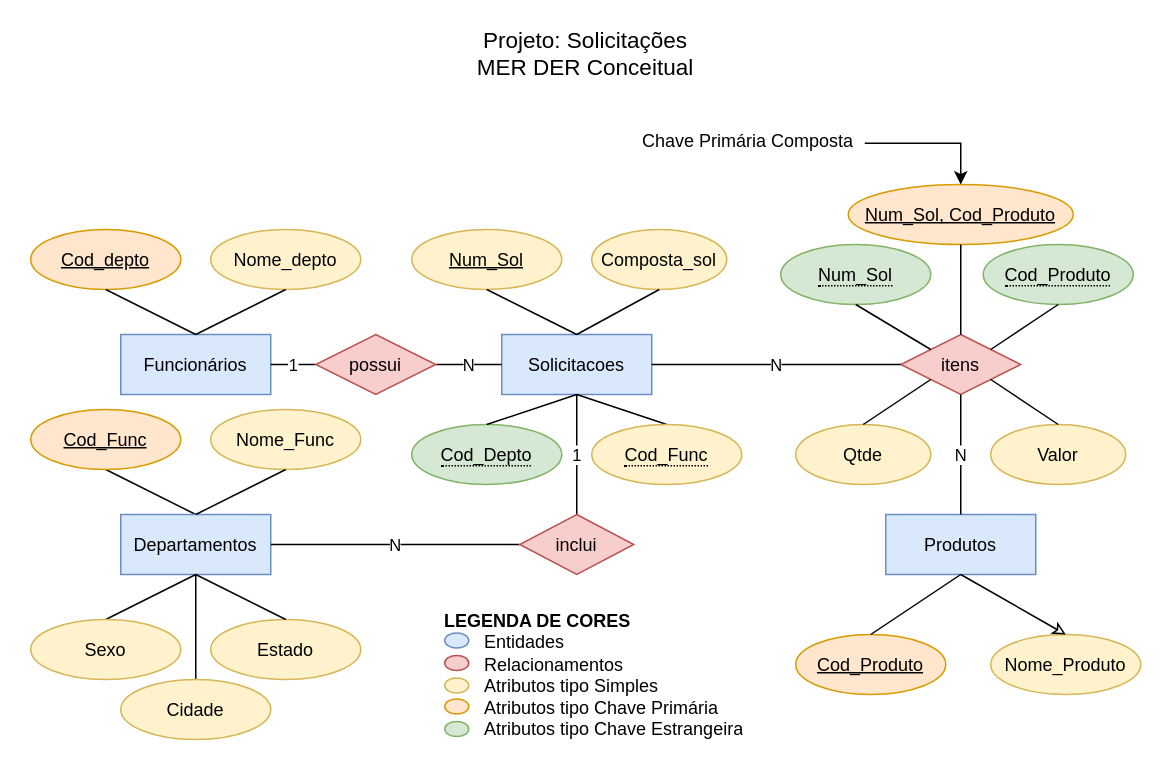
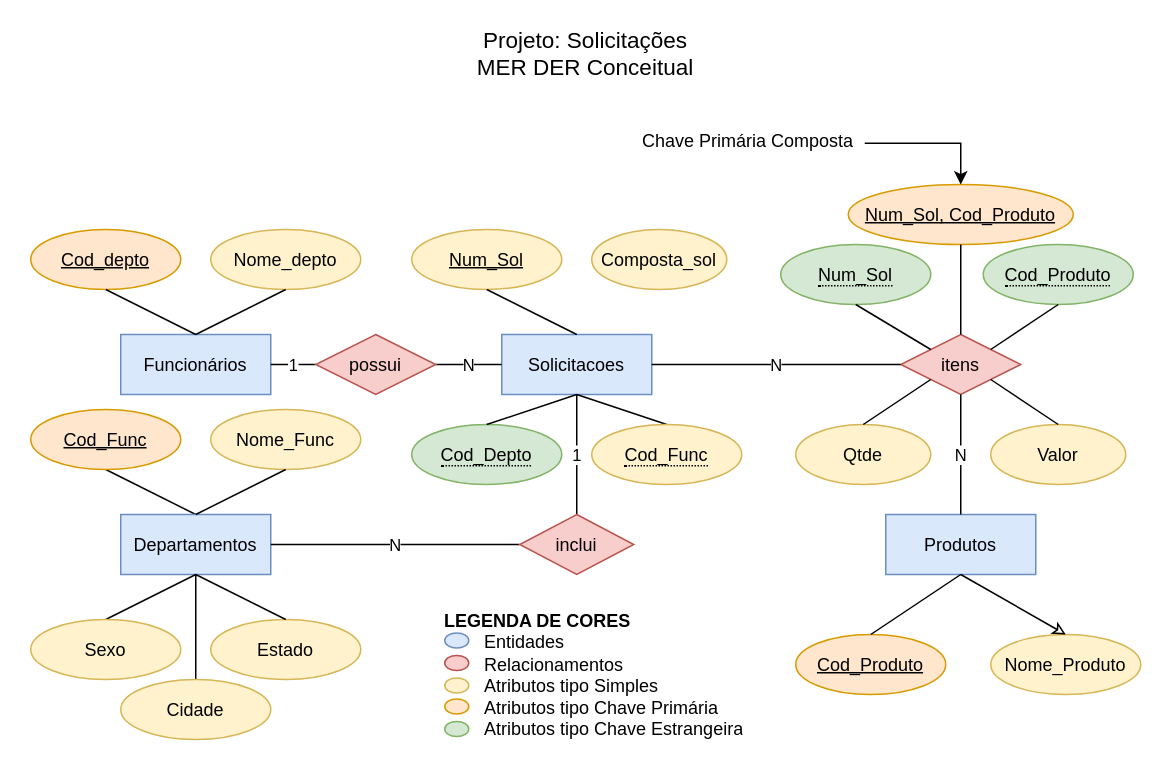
edge "Composta_sol" -- "Solicitacoes": removed
